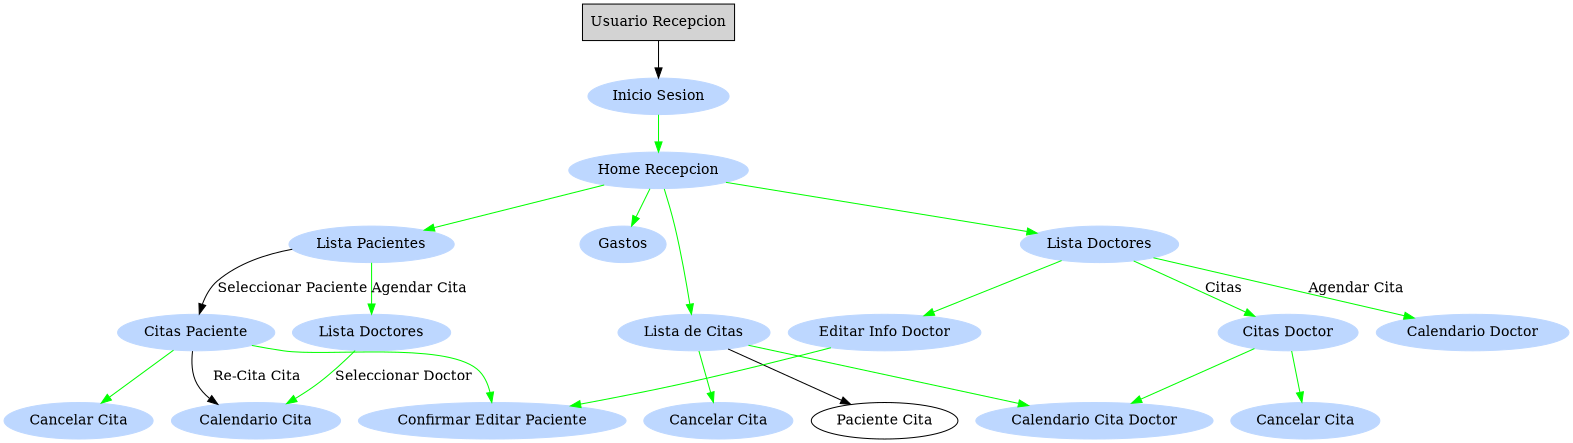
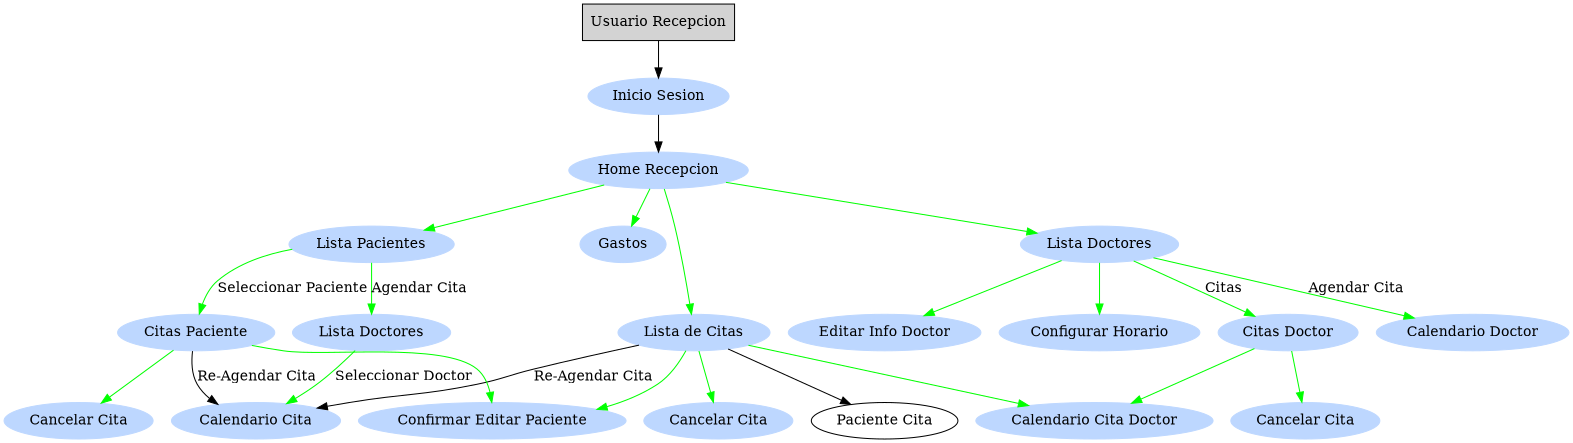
edge "Inicio Sesion" -> "Home Recepcion": color green -> black
edge "Lista Pacientes" -> "Citas Paciente": color black -> green
node "Configurar Horario": added
edge "Citas Paciente" -> "Calendario Cita": label "Re-Cita Cita" -> "Re-Agendar Cita"
edge "Editar Info Doctor" -> "Confirmar Editar Paciente": now "Lista de Citas" -> "Confirmar Editar Paciente"
edge "Lista de Citas" -> "Calendario Cita": added, label "Re-Agendar Cita"
